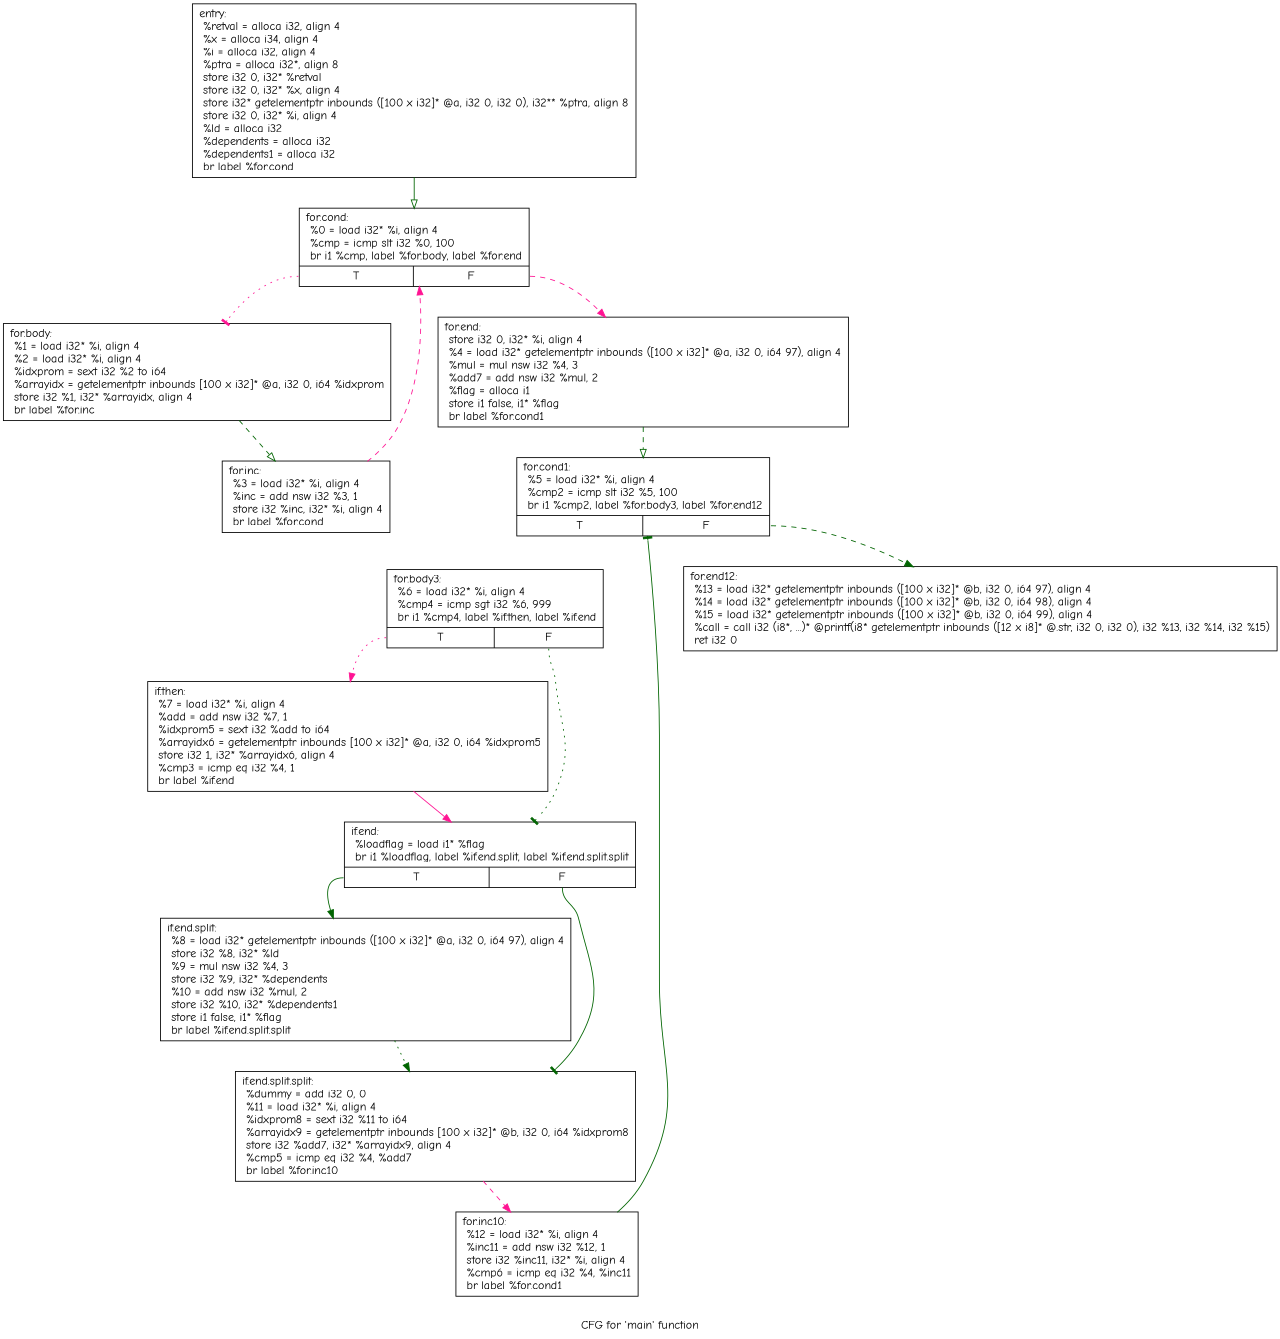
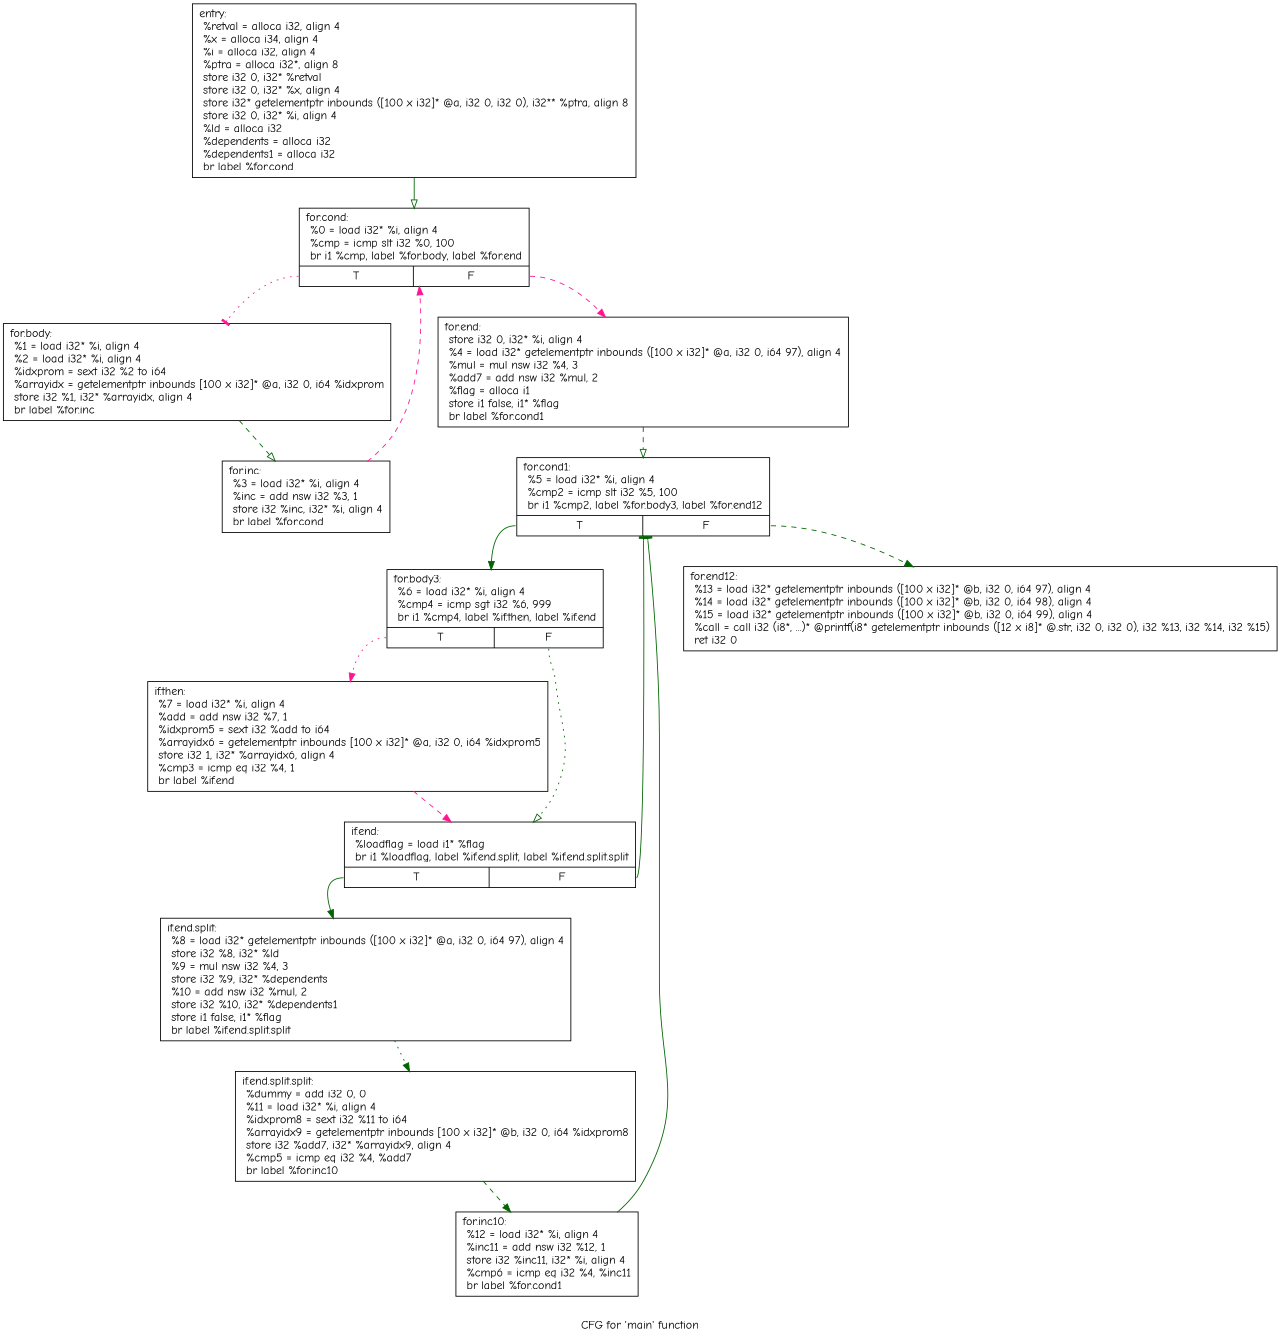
edge "for.cond1:" -> "for.body3:": added
edge "for.body3:" -> "if.end:": arrowhead tee -> onormal
edge "if.then:" -> "if.end:": style solid -> dashed
edge "if.end:" -> "if.end.split.split:": now "if.end:" -> "for.cond1:"
edge "if.end.split.split:" -> "for.inc10:": color deeppink -> darkgreen
